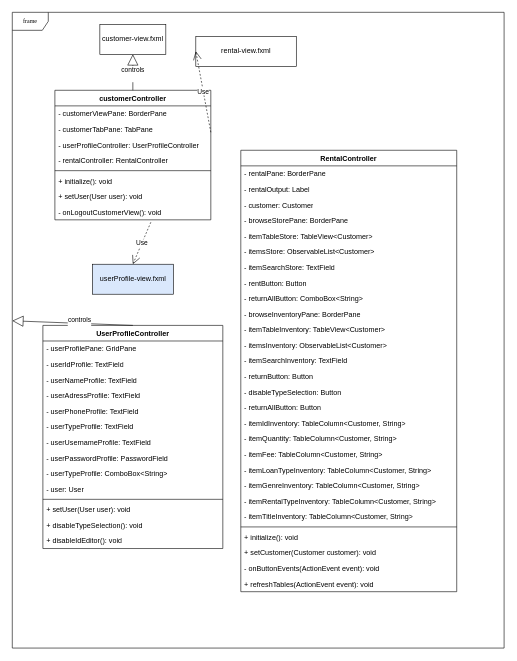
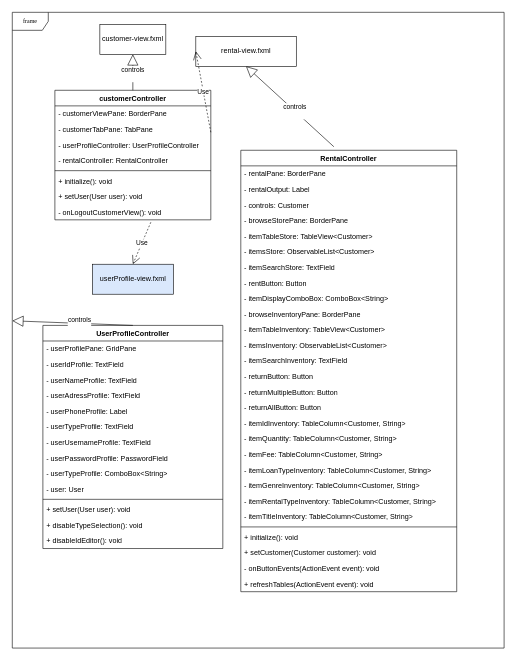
edge "RentalController" -> "rental-view.fxml": added, label "controls"
node "- customer: Customer": label "- customer: Customer" -> "- controls: Customer"
node "- returnAllButton: ComboBox<String>": label "- returnAllButton: ComboBox<String>" -> "- itemDisplayComboBox: ComboBox<String>"
node "- disableTypeSelection: Button": label "- disableTypeSelection: Button" -> "- returnMultipleButton: Button"
node "- userPhoneProfile: TextField": label "- userPhoneProfile: TextField" -> "- userPhoneProfile: Label"
